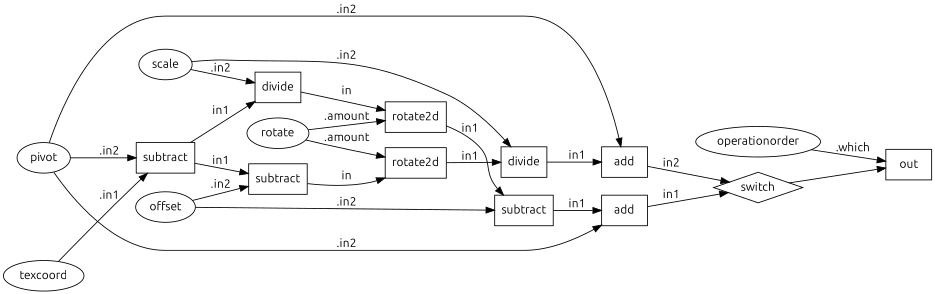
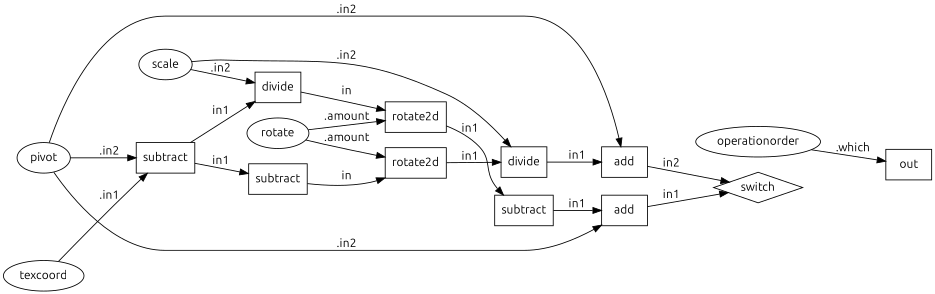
edge "switch" -> "out": removed
node "offset": removed
